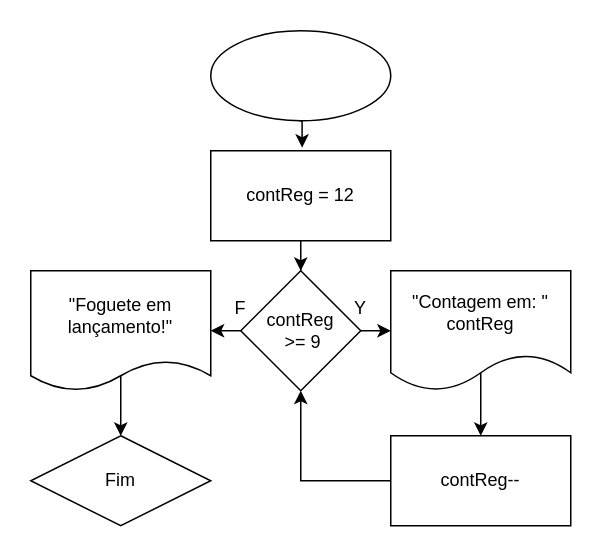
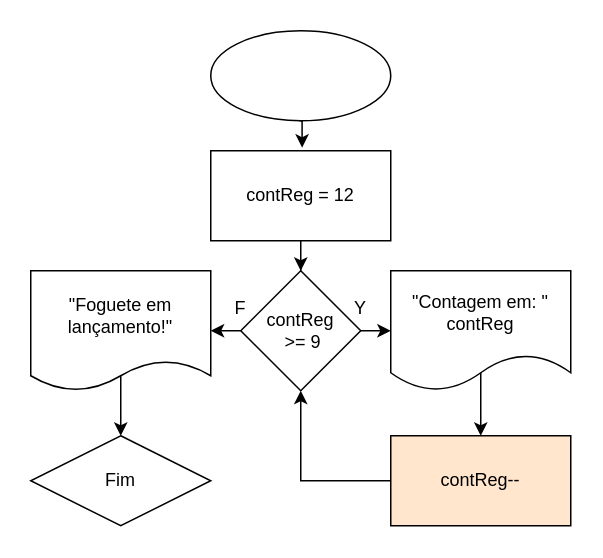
node "contReg--": fillcolor #ffffff -> #ffe6cc
